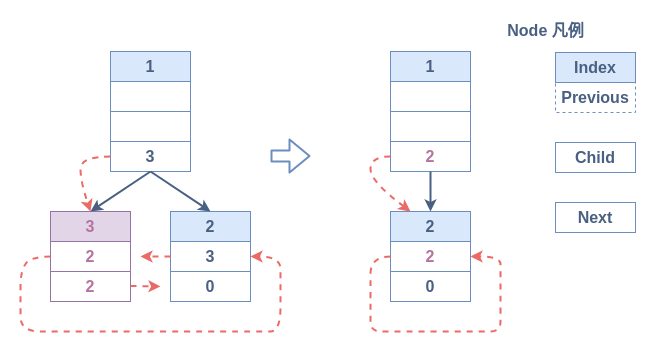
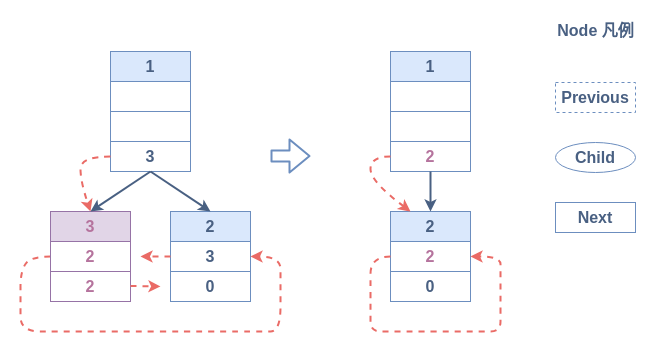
node "Node 凡例": moved (546, 31) -> (596, 31)
node "Index": removed
node "Child": shape rectangle -> ellipse
